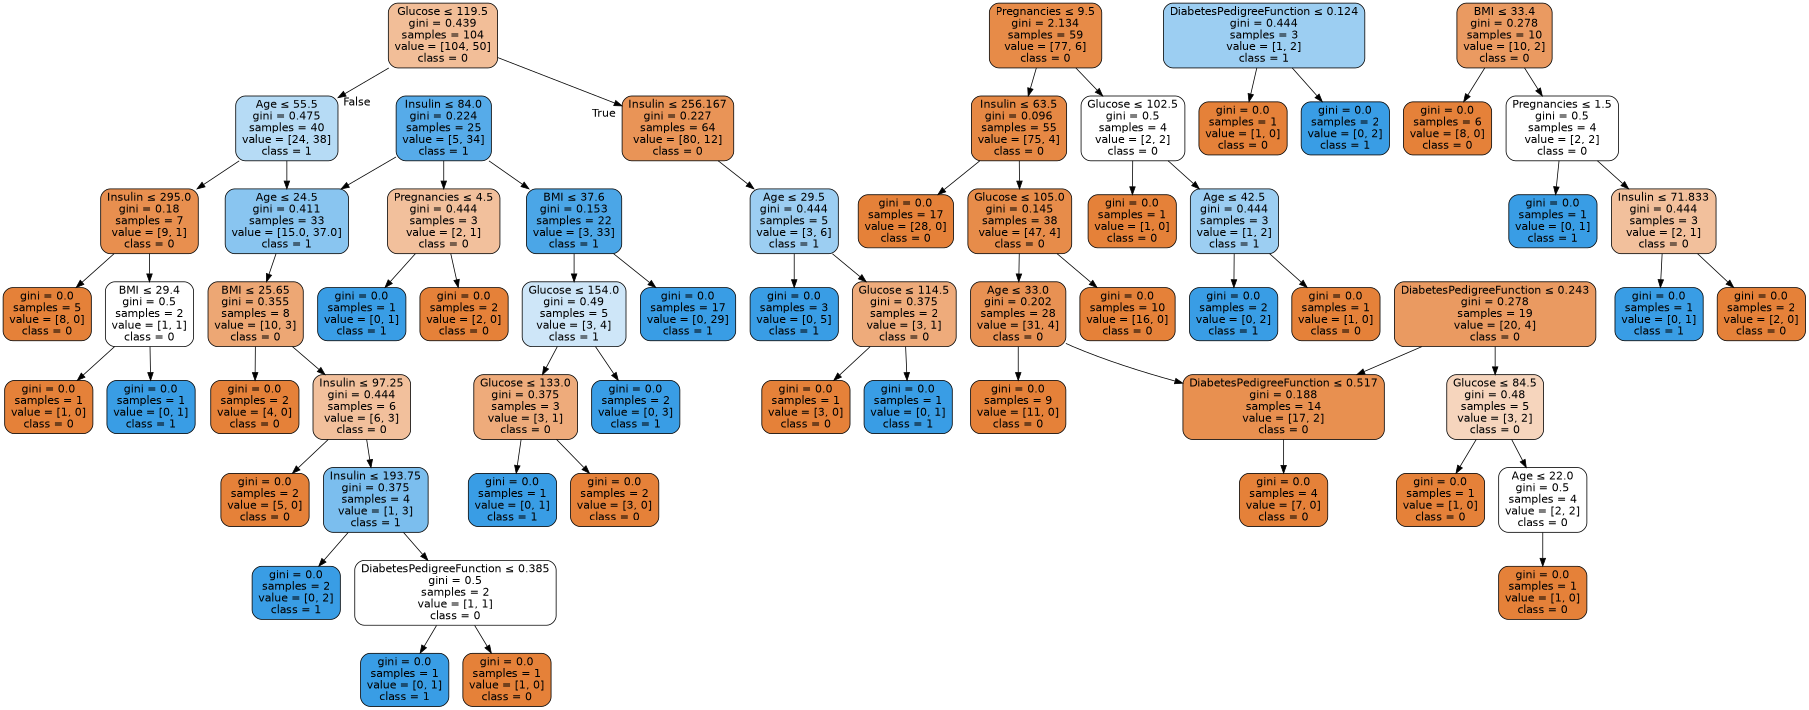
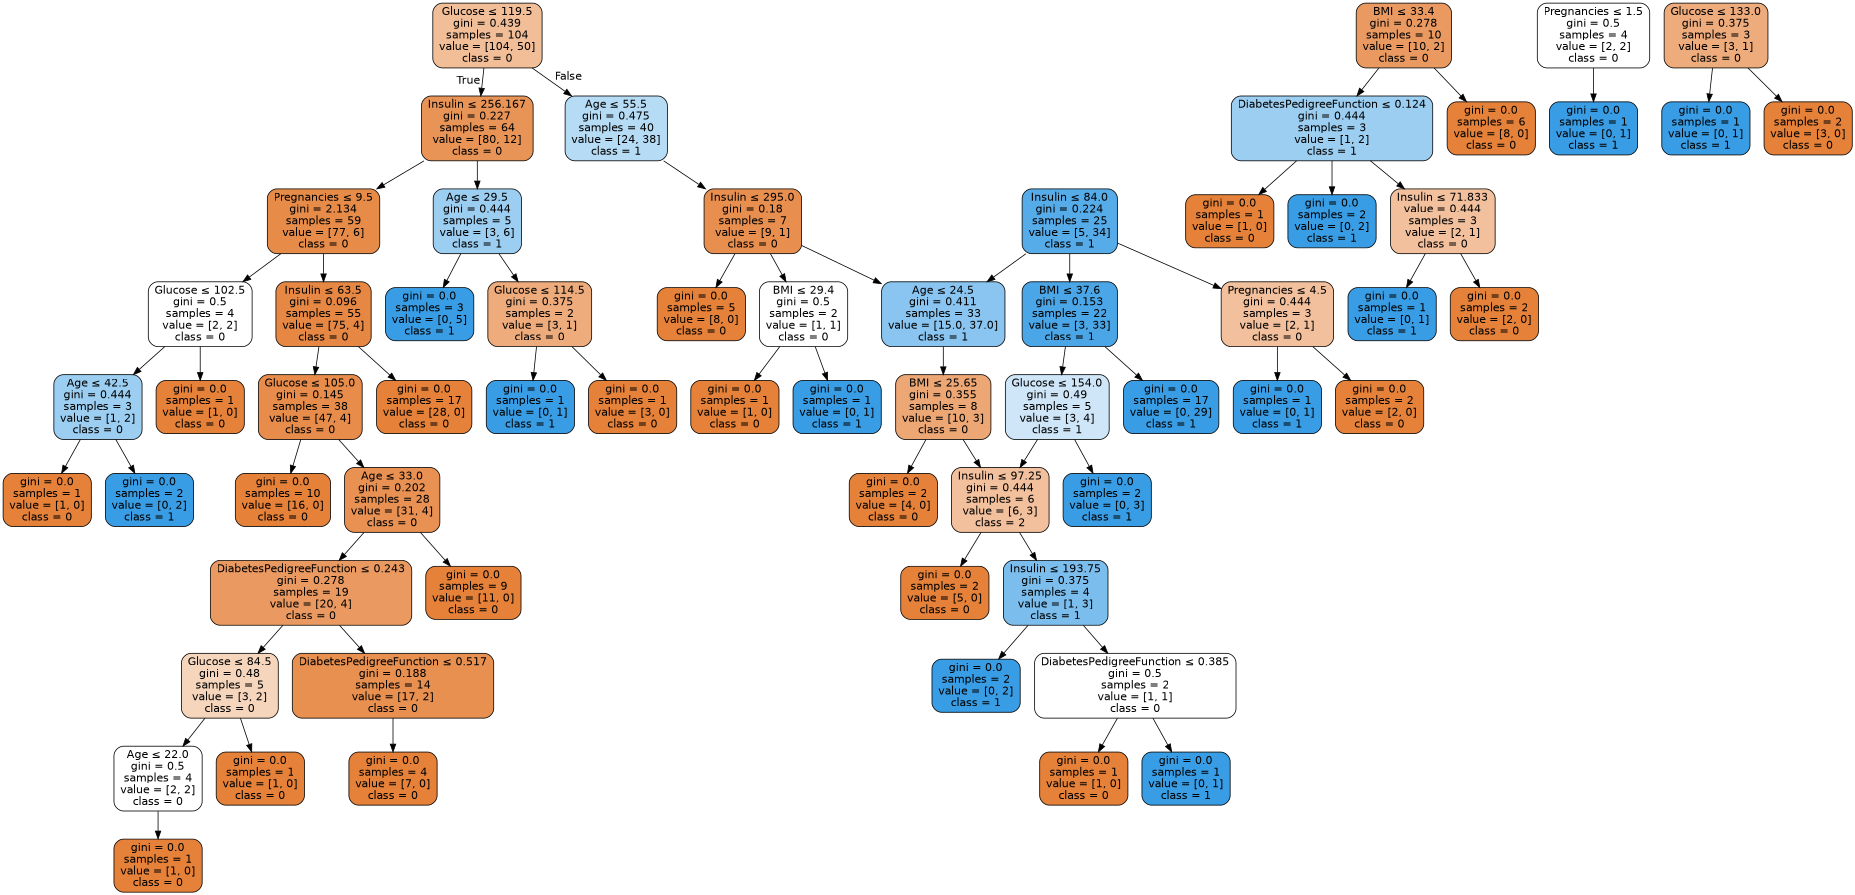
edge "BMI ≤ 33.4" -> "Pregnancies ≤ 1.5": now "BMI ≤ 33.4" -> "DiabetesPedigreeFunction ≤ 0.124"
edge "Age ≤ 55.5" -> "Age ≤ 24.5": now "Insulin ≤ 295.0" -> "Age ≤ 24.5"
edge "Pregnancies ≤ 1.5" -> "Insulin ≤ 71.833": now "DiabetesPedigreeFunction ≤ 0.124" -> "Insulin ≤ 71.833"
edge "Insulin ≤ 256.167" -> "Pregnancies ≤ 9.5": added
node "Insulin ≤ 71.833": text "gini = 0.444" -> "value = 0.444"
node "Age ≤ 42.5": text "class = 1" -> "class = 0"
edge "Glucose ≤ 154.0" -> "Glucose ≤ 133.0": now "Glucose ≤ 154.0" -> "Insulin ≤ 97.25"
edge "Age ≤ 33.0" -> "DiabetesPedigreeFunction ≤ 0.517": now "Age ≤ 33.0" -> "DiabetesPedigreeFunction ≤ 0.243"
node "Insulin ≤ 97.25": text "class = 0" -> "class = 2"
